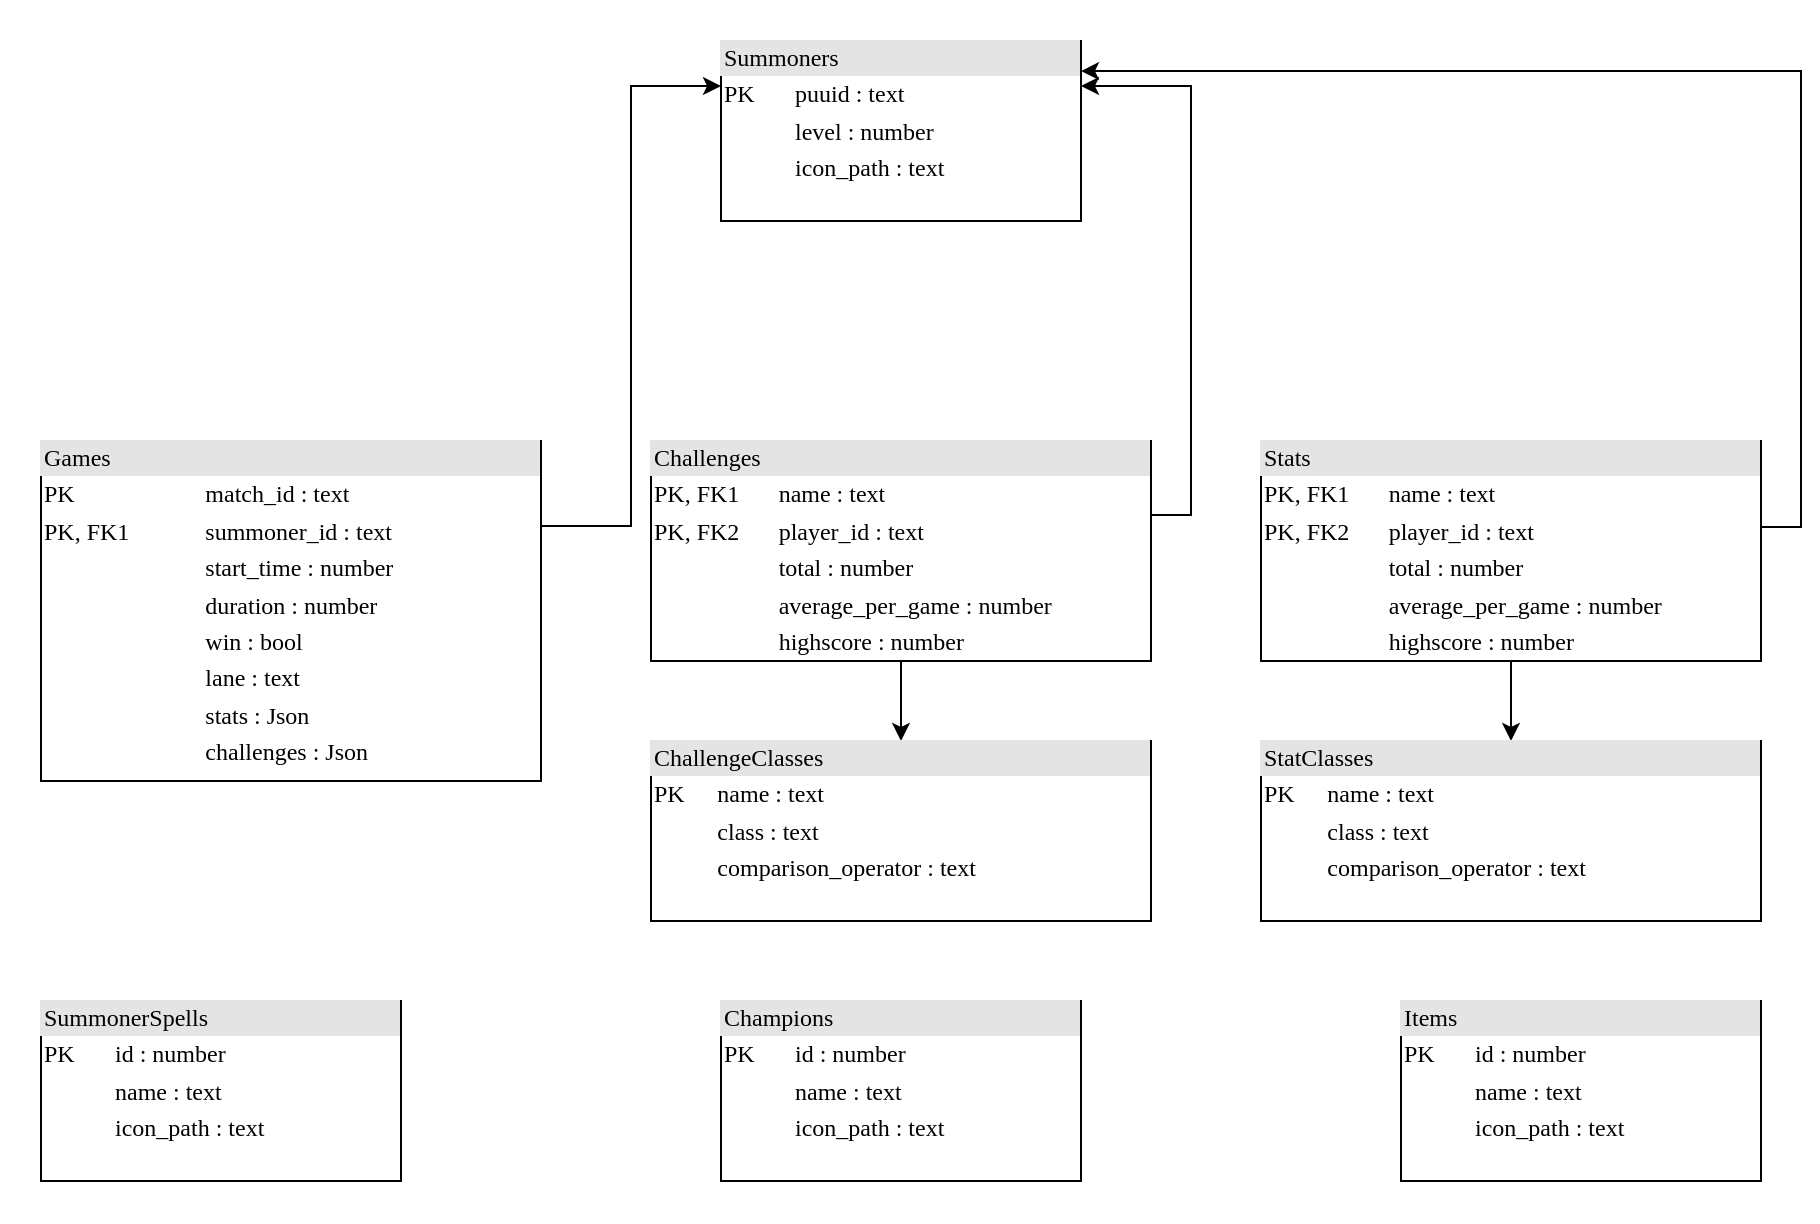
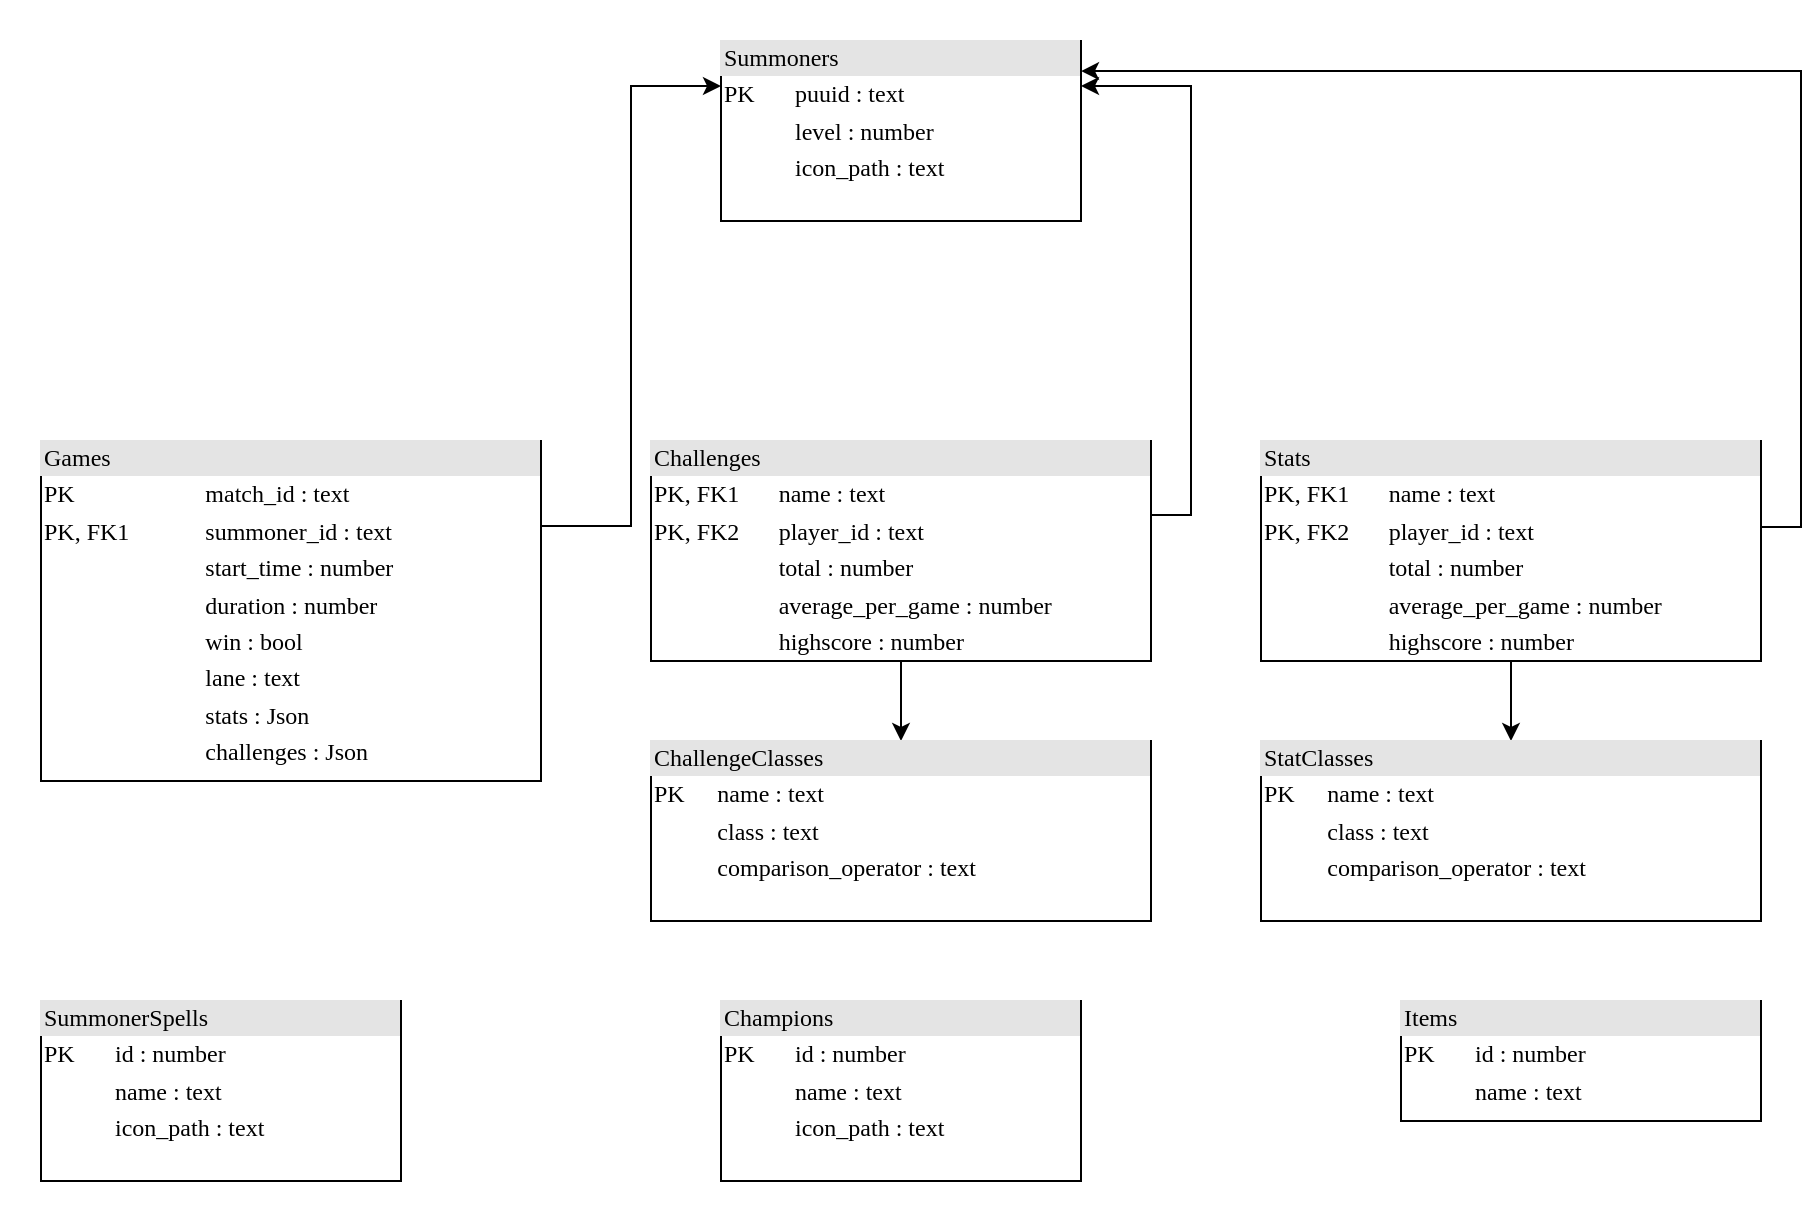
node "Items PK id : number name : text icon_path : text": size 360x180 -> 360x120
